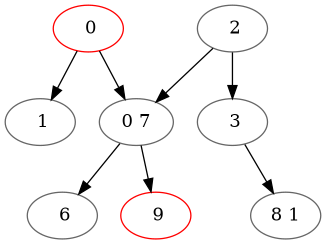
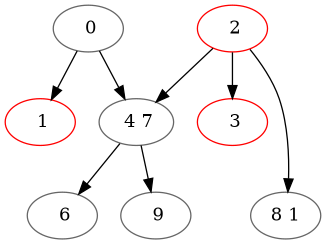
node "0": color red -> gray40
node "2": color gray40 -> red
node "1": color gray40 -> red
node "0 7": label "0 7" -> "4 7"
node "3": color gray40 -> red
edge "3" -> "8 1": now "2" -> "8 1"
node "9": color red -> gray40
